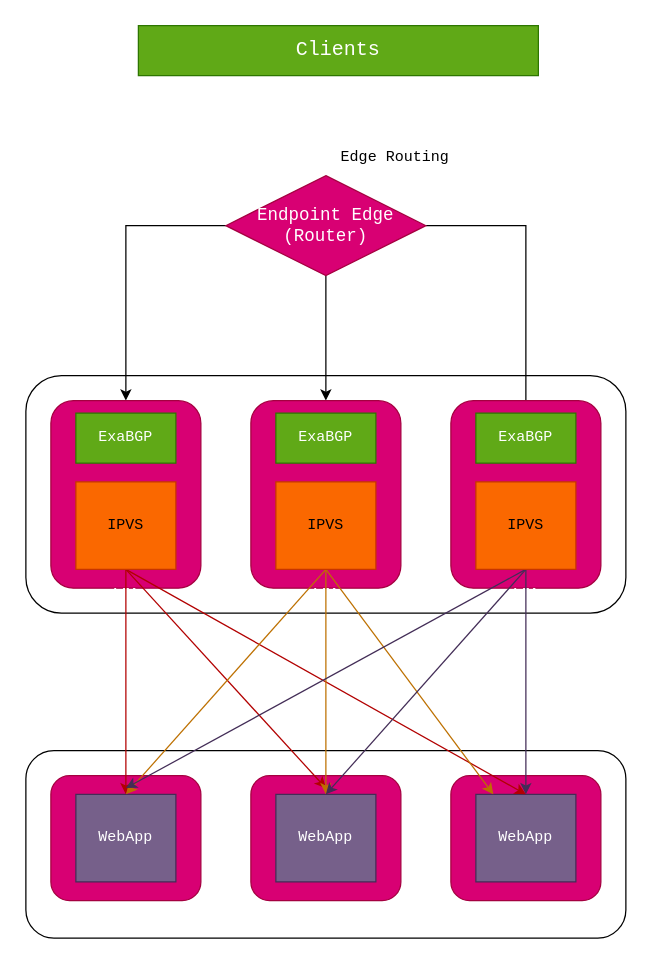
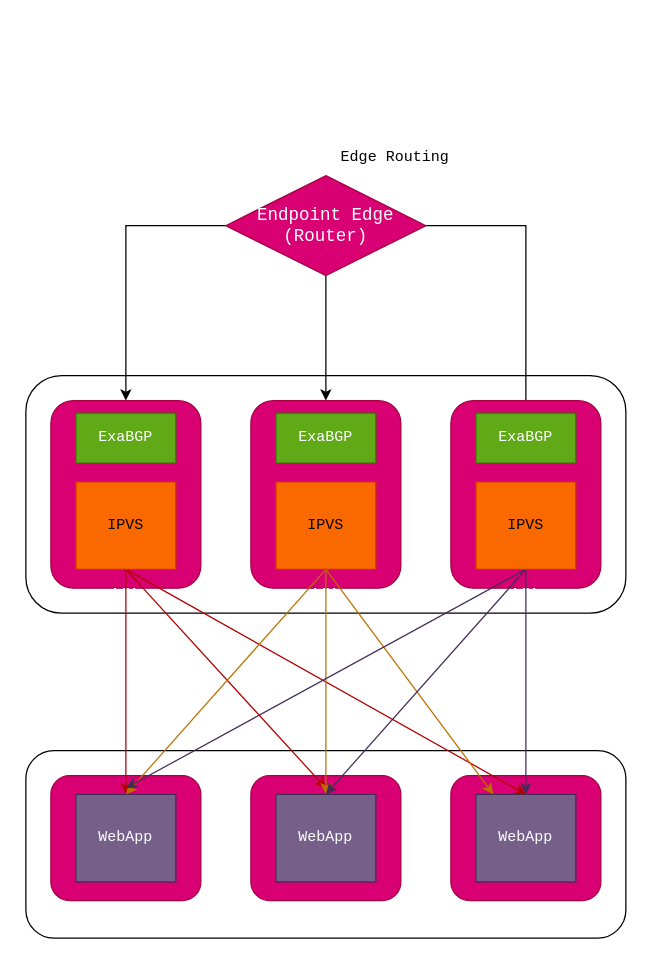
node "Clients": removed
